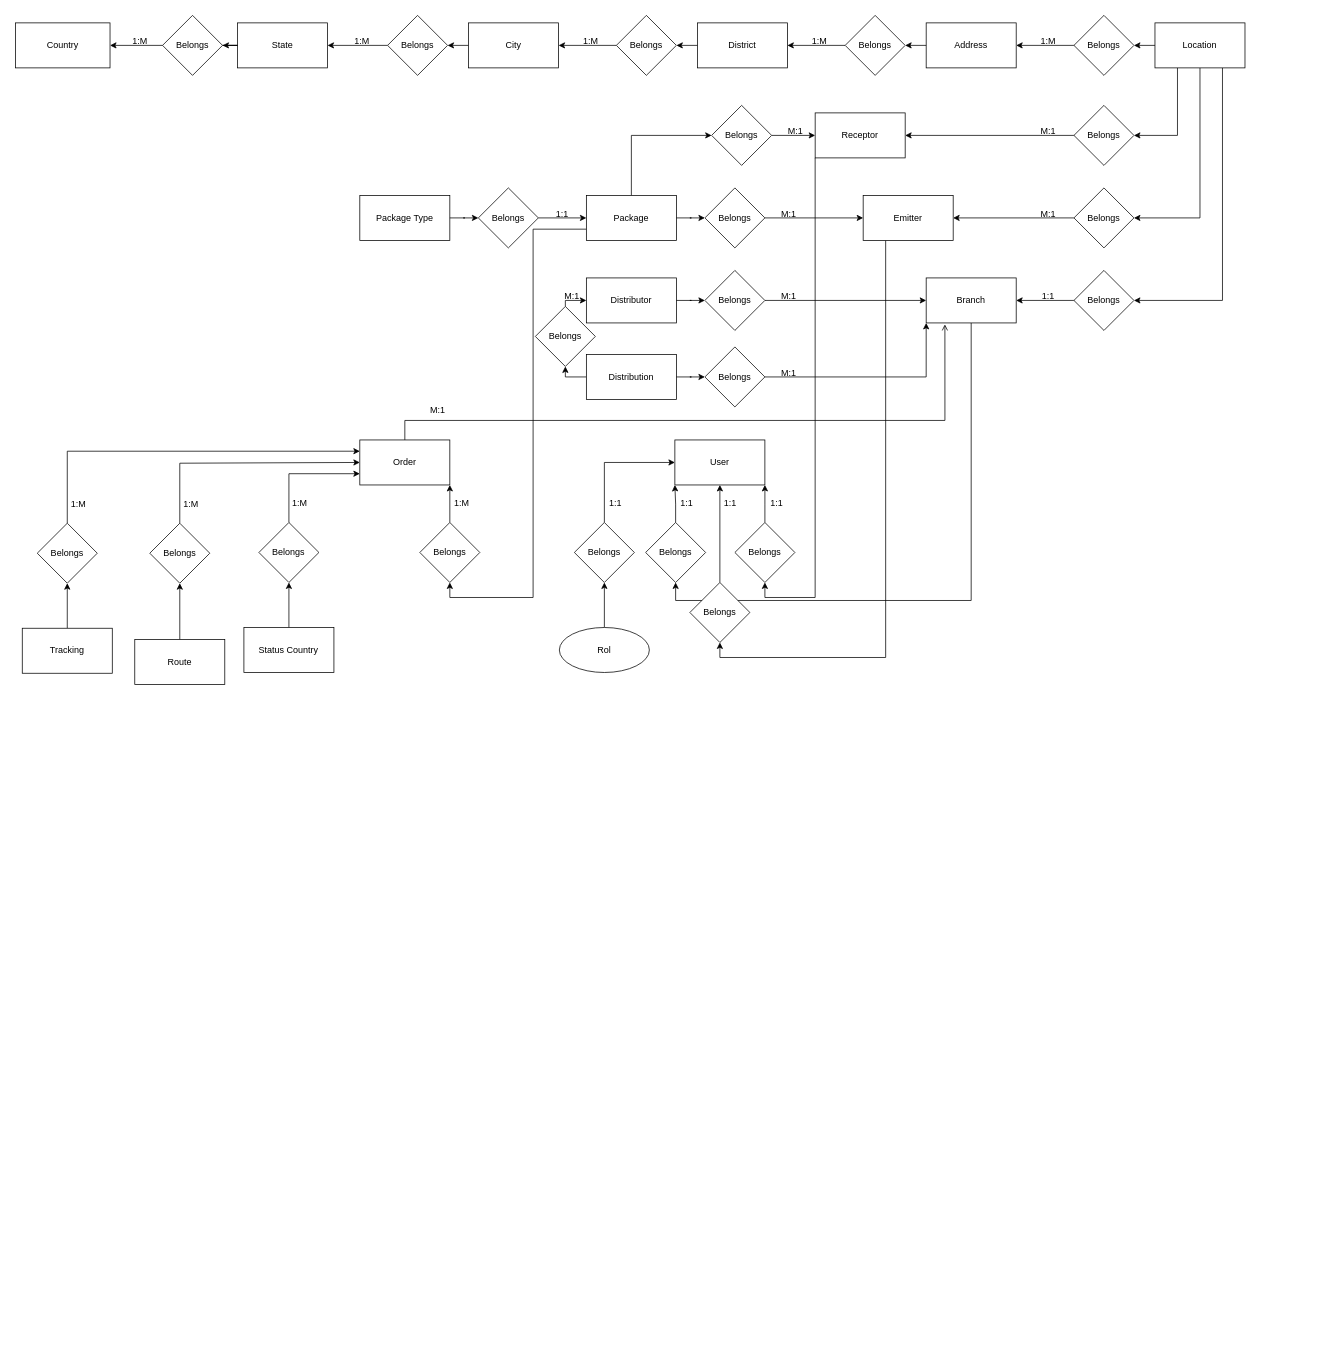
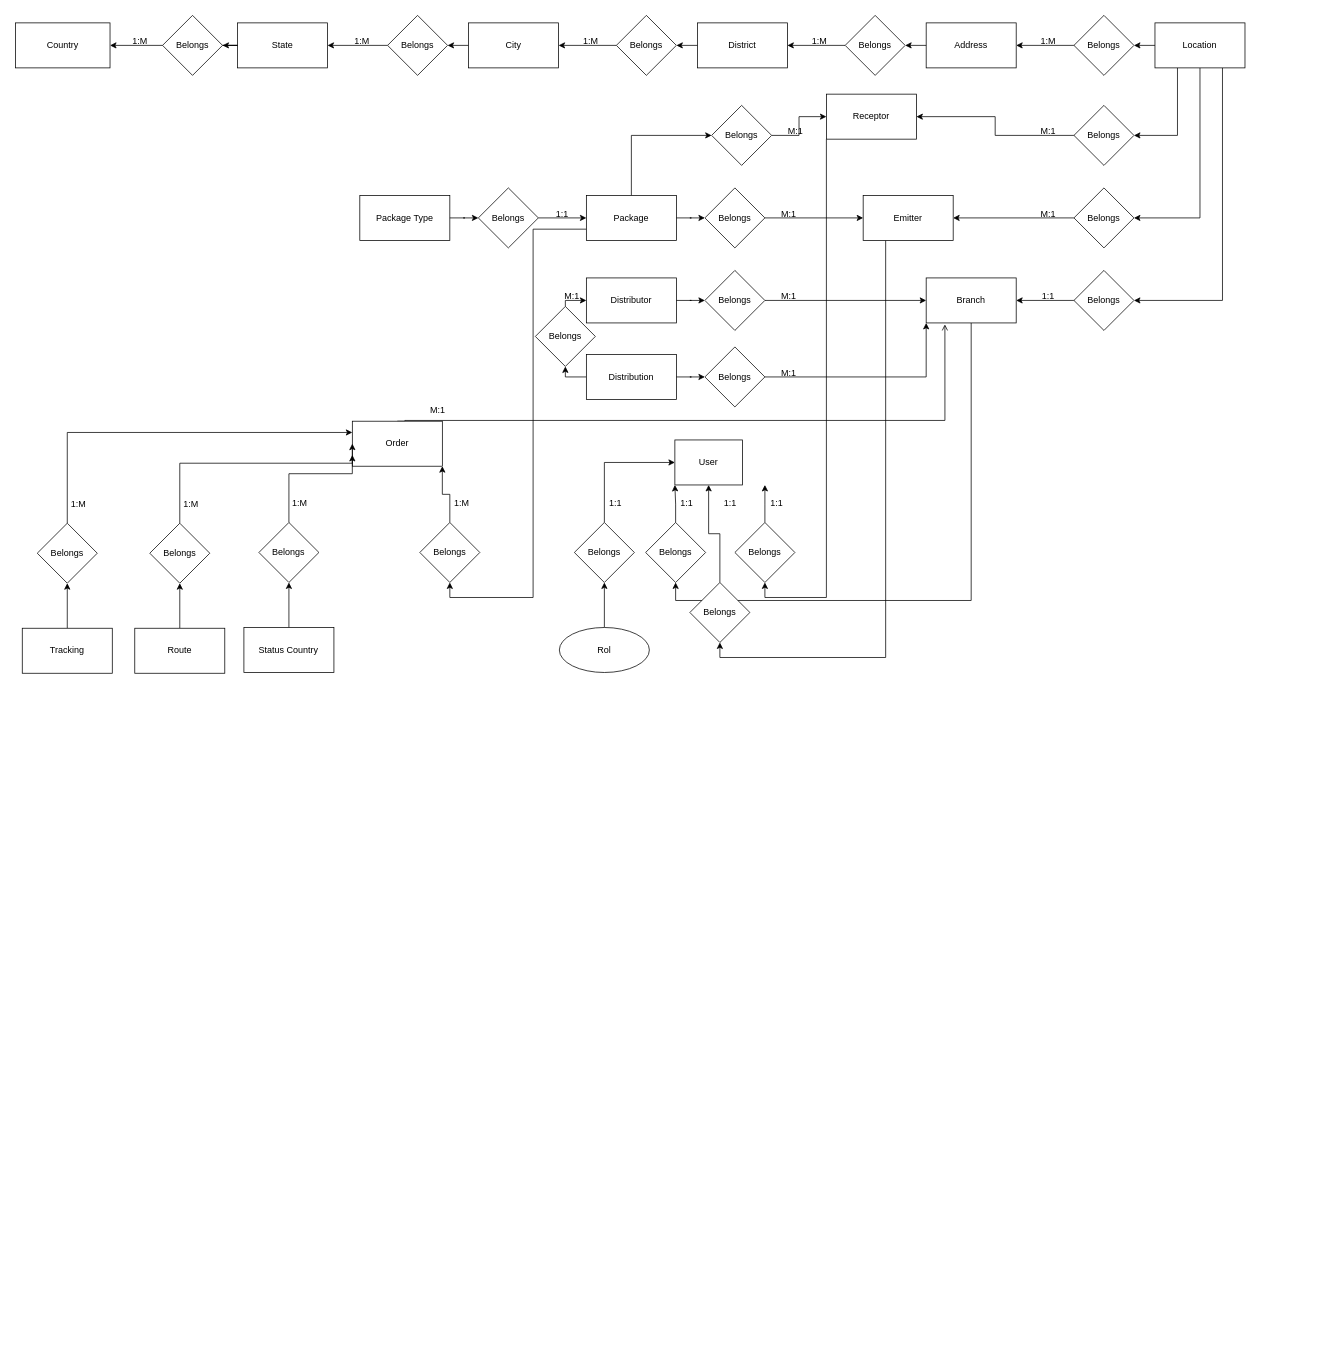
node "Receptor": moved (860, 135) -> (871, 117)
node "Order": moved (405, 462) -> (397, 444)
node "User": size 90x45 -> 68x45
node "Route": moved (180, 662) -> (180, 651)
